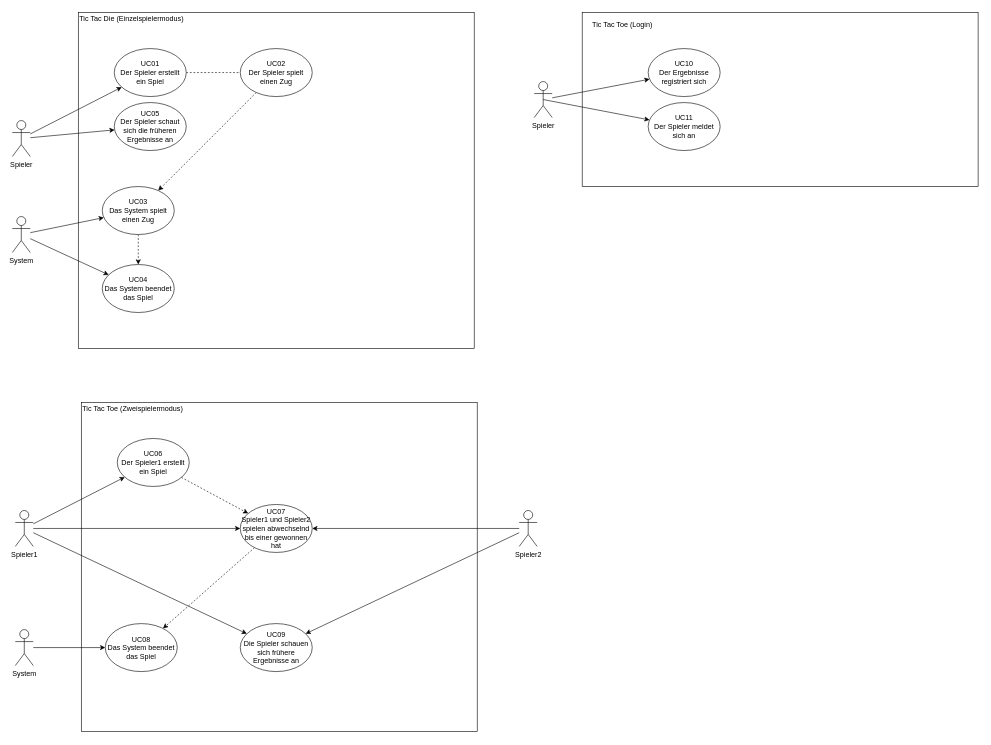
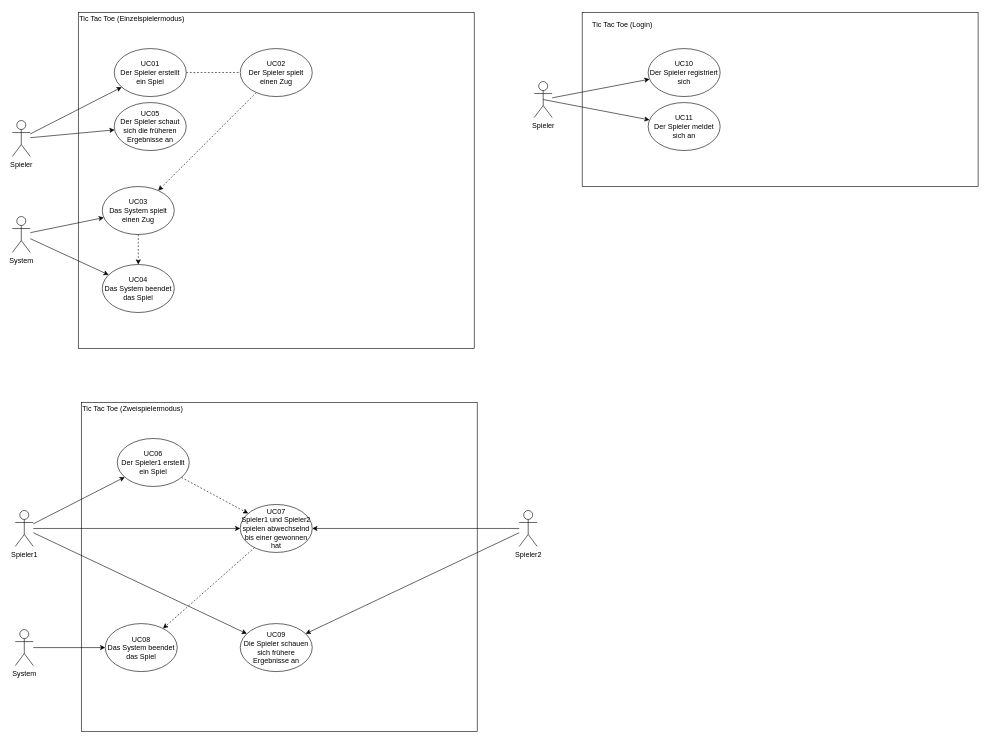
node "Tic Tac Die (Einzelspielermodus)": label "Tic Tac Die (Einzelspielermodus)" -> "Tic Tac Toe (Einzelspielermodus)"
node "UC10 Der Ergebnisse registriert sich": label "UC10 Der Ergebnisse registriert sich" -> "UC10 Der Spieler registriert sich"
